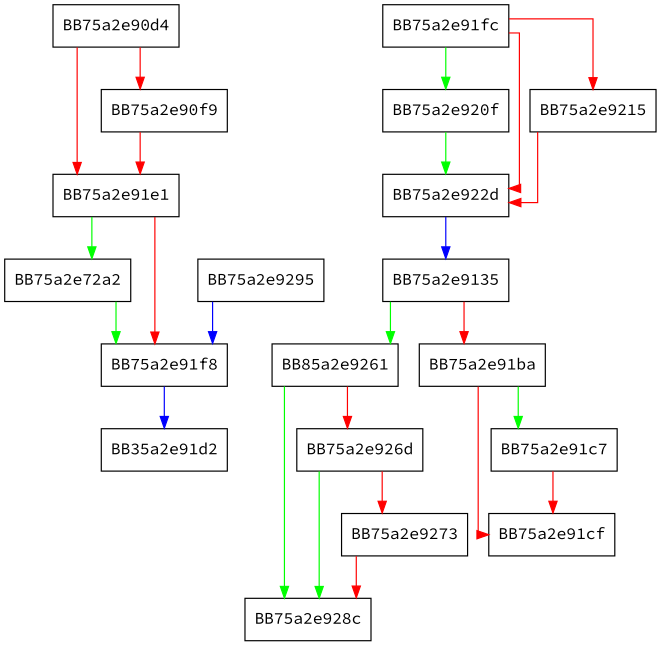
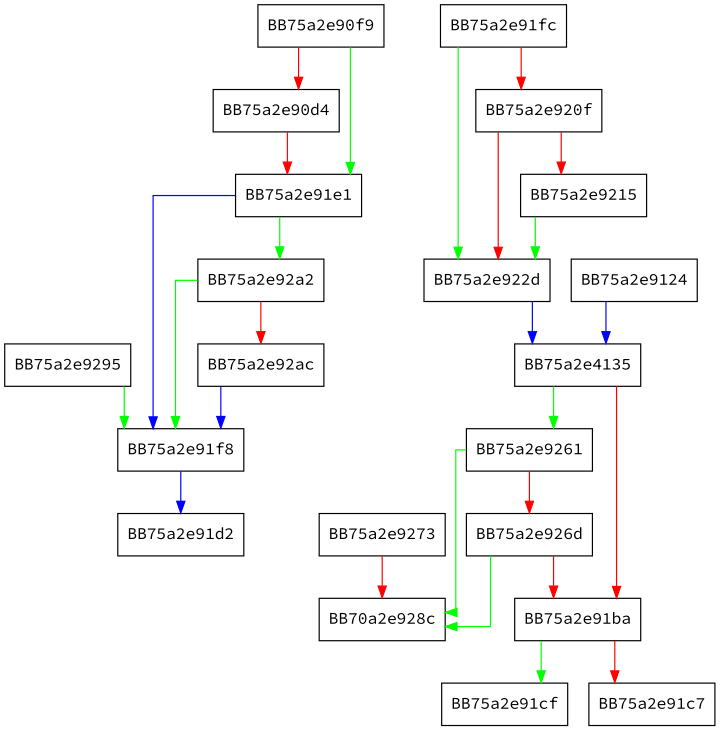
edge "BB75a2e91fc" -> "BB75a2e9215": now "BB75a2e920f" -> "BB75a2e9215"
edge "BB75a2e90d4" -> "BB75a2e90f9": reversed
edge "BB75a2e91fc" -> "BB75a2e920f": color green -> red
edge "BB75a2e91fc" -> "BB75a2e922d": color red -> green
edge "BB75a2e90f9" -> "BB75a2e91e1": color red -> green
edge "BB75a2e920f" -> "BB75a2e922d": color green -> red
edge "BB75a2e9215" -> "BB75a2e922d": color red -> green
edge "BB75a2e91e1" -> "BB75a2e91f8": color red -> blue
node "BB75a2e72a2": label "BB75a2e72a2" -> "BB75a2e92a2"
node "BB75a2e9135": label "BB75a2e9135" -> "BB75a2e4135"
node "BB75a2e9124": added
edge "BB75a2e9295" -> "BB75a2e91f8": color blue -> green
node "BB75a2e92ac": added
node "BB85a2e9261": label "BB85a2e9261" -> "BB75a2e9261"
edge "BB75a2e91ba" -> "BB75a2e91c7": color green -> red
node "BB35a2e91d2": label "BB35a2e91d2" -> "BB75a2e91d2"
edge "BB75a2e91ba" -> "BB75a2e91cf": color red -> green
edge "BB75a2e926d" -> "BB75a2e9273": now "BB75a2e926d" -> "BB75a2e91ba"
edge "BB75a2e91c7" -> "BB75a2e91cf": removed
node "BB75a2e928c": label "BB75a2e928c" -> "BB70a2e928c"
